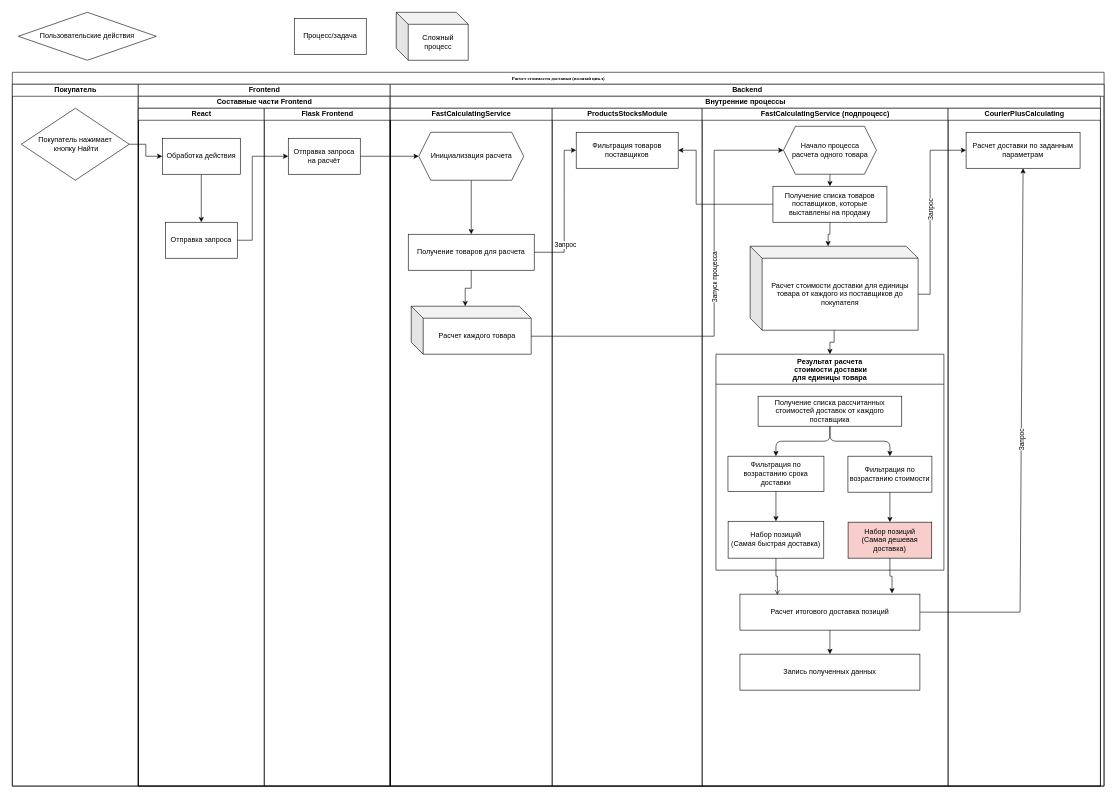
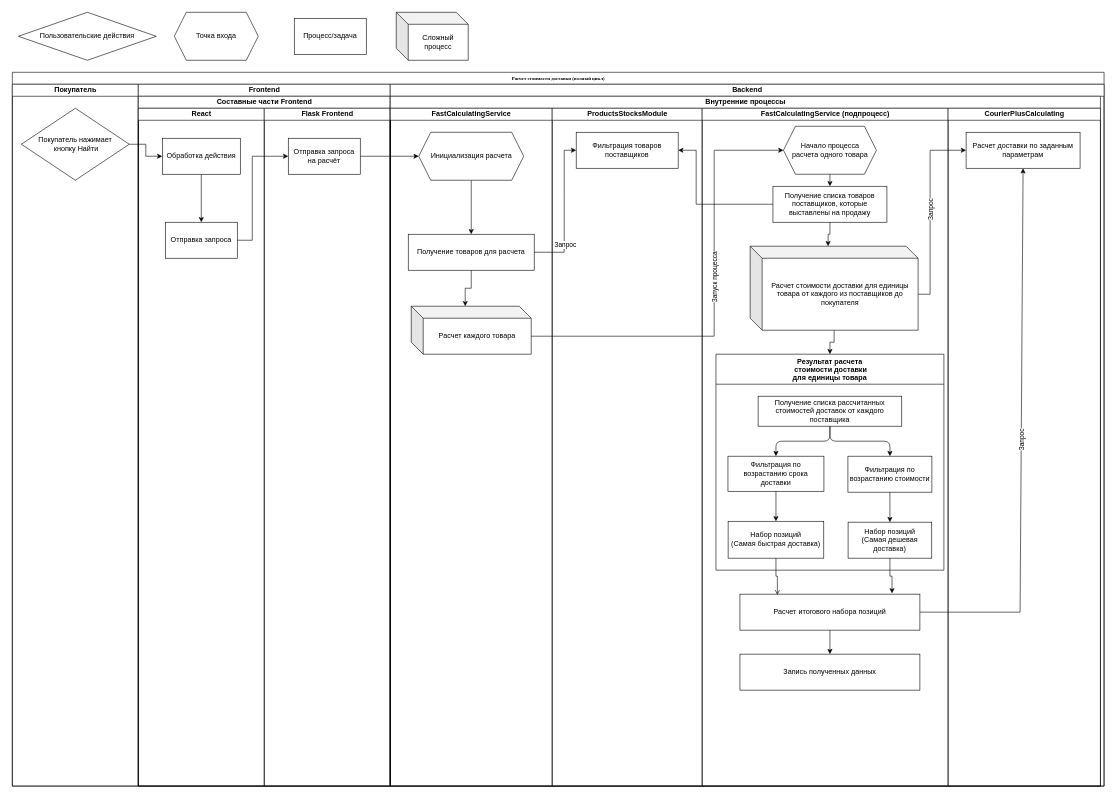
node "Точка входа": added
node "Набор позиций (Самая дешевая доставка)": fillcolor #f8cecc -> #ffffff
node "Расчет итогового доставка позиций": label "Расчет итогового доставка позиций" -> "Расчет итогового набора позиций"
